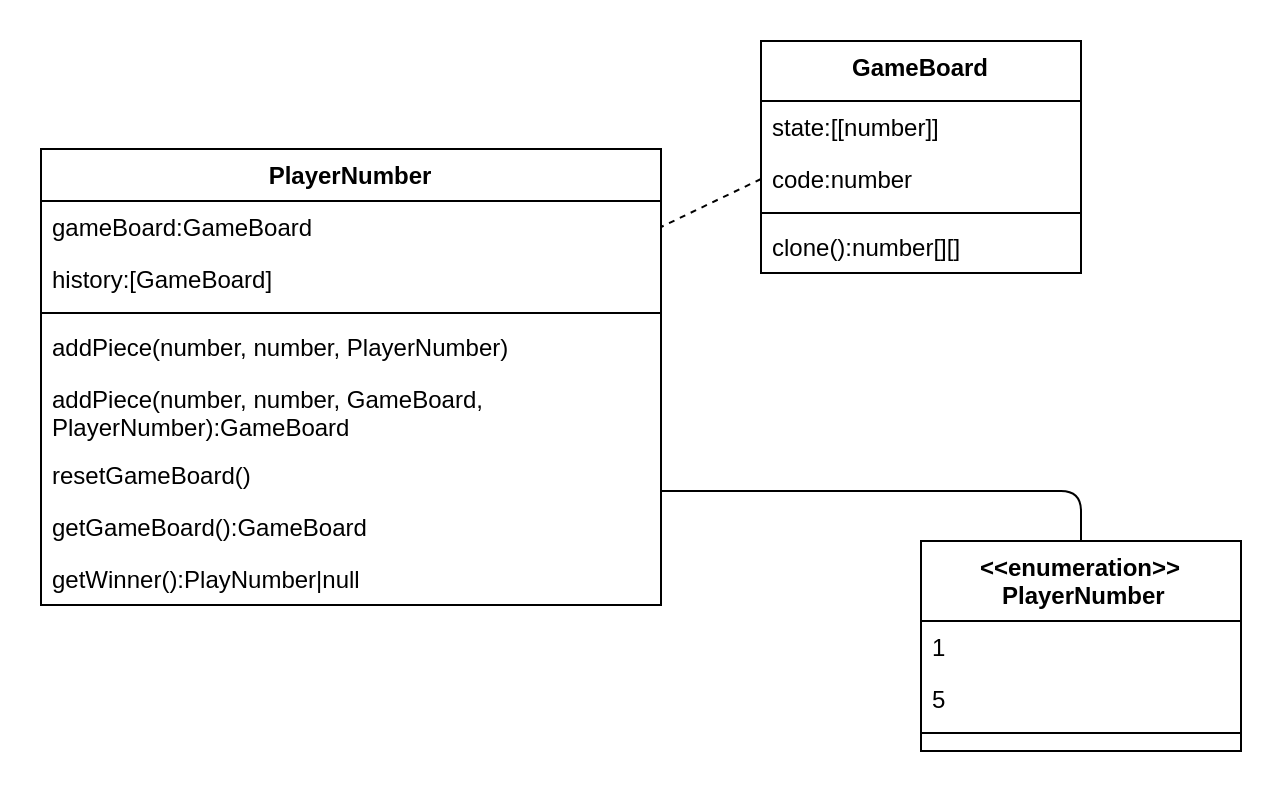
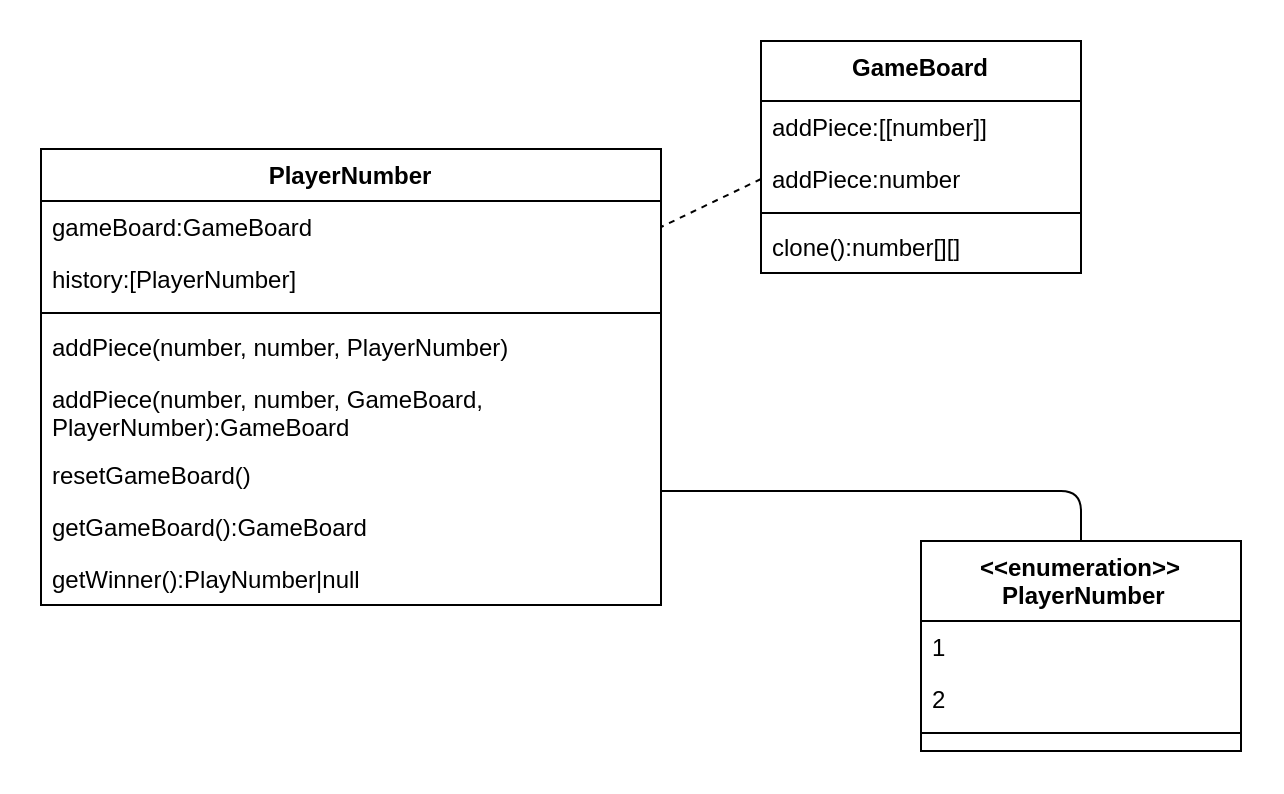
node "state:[[number]]": label "state:[[number]]" -> "addPiece:[[number]]"
node "code:number": label "code:number" -> "addPiece:number"
node "history:[GameBoard]": label "history:[GameBoard]" -> "history:[PlayerNumber]"
node "5": label "5" -> "2"
